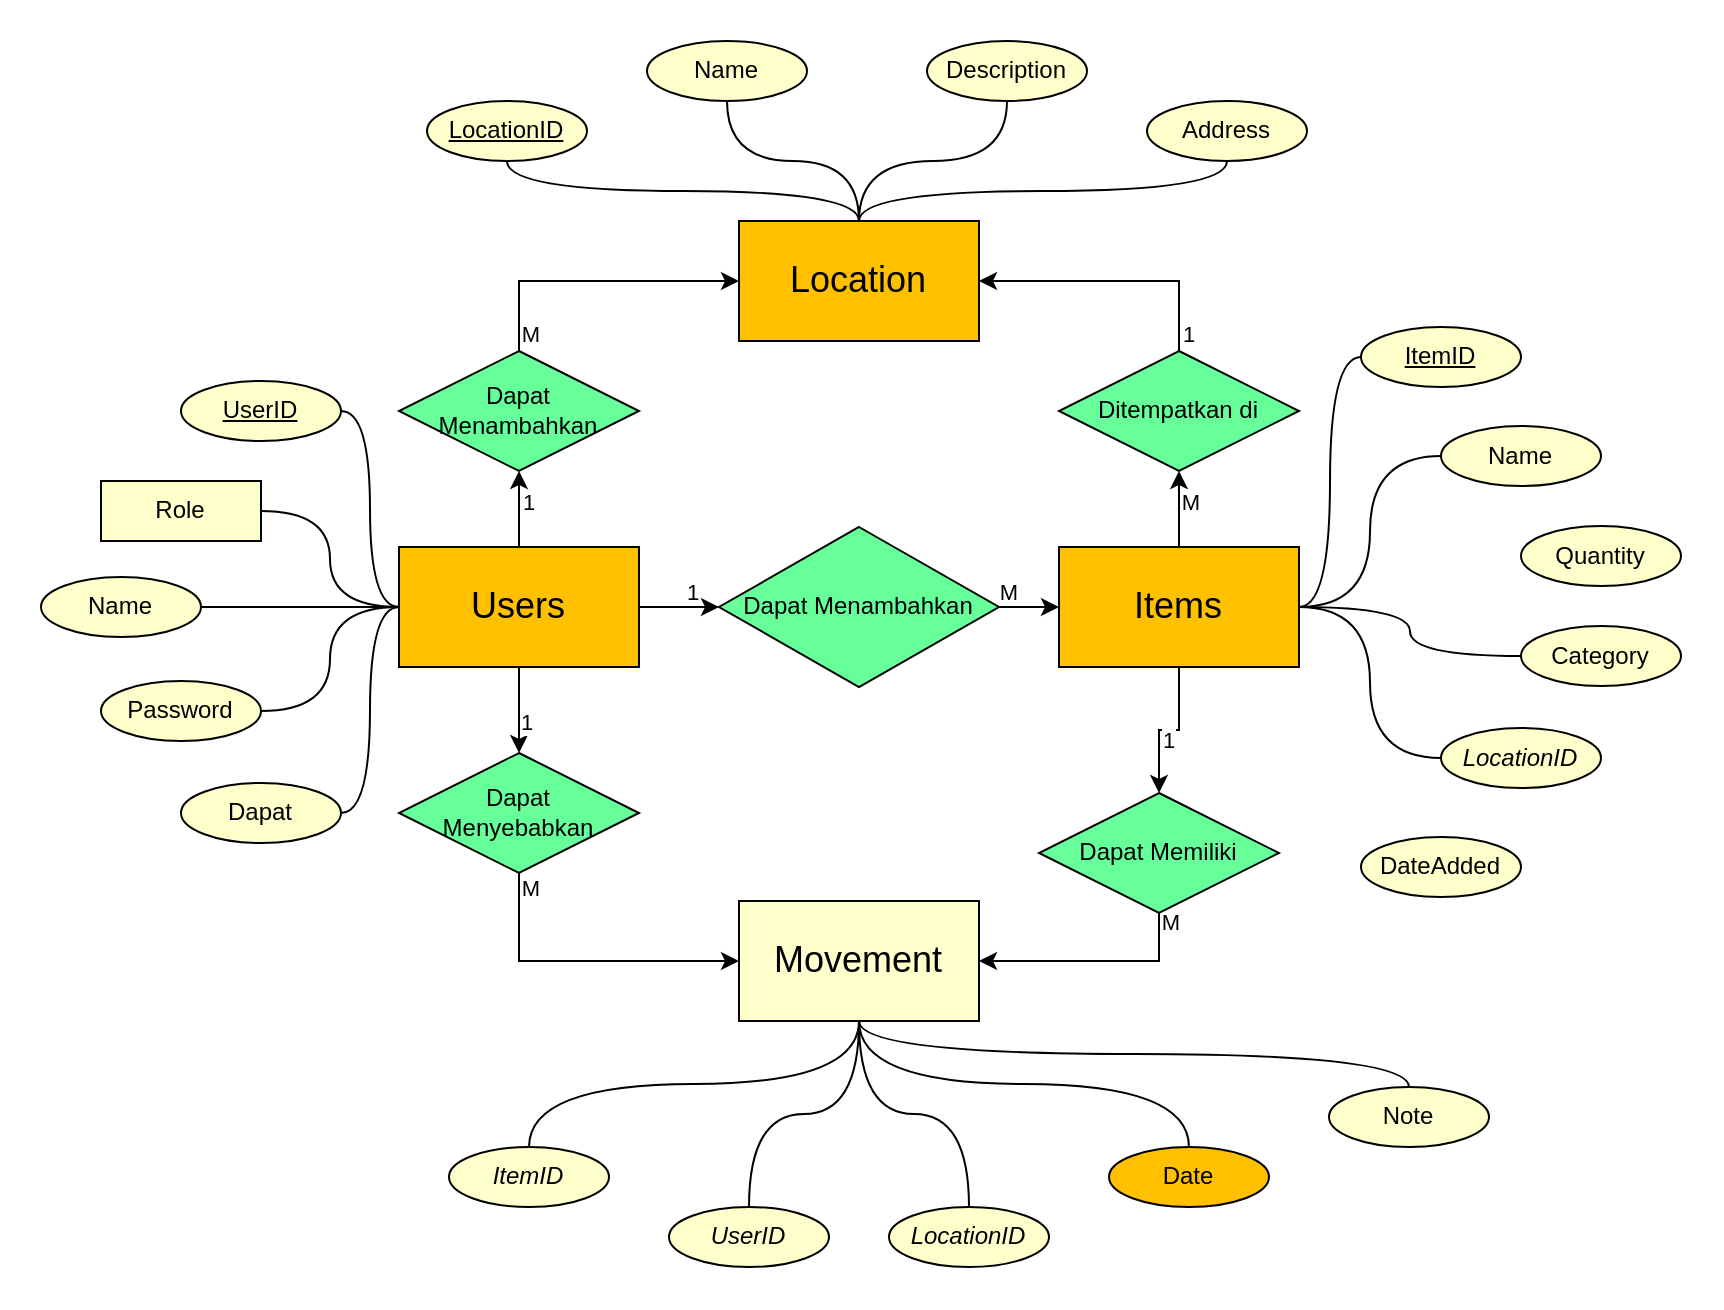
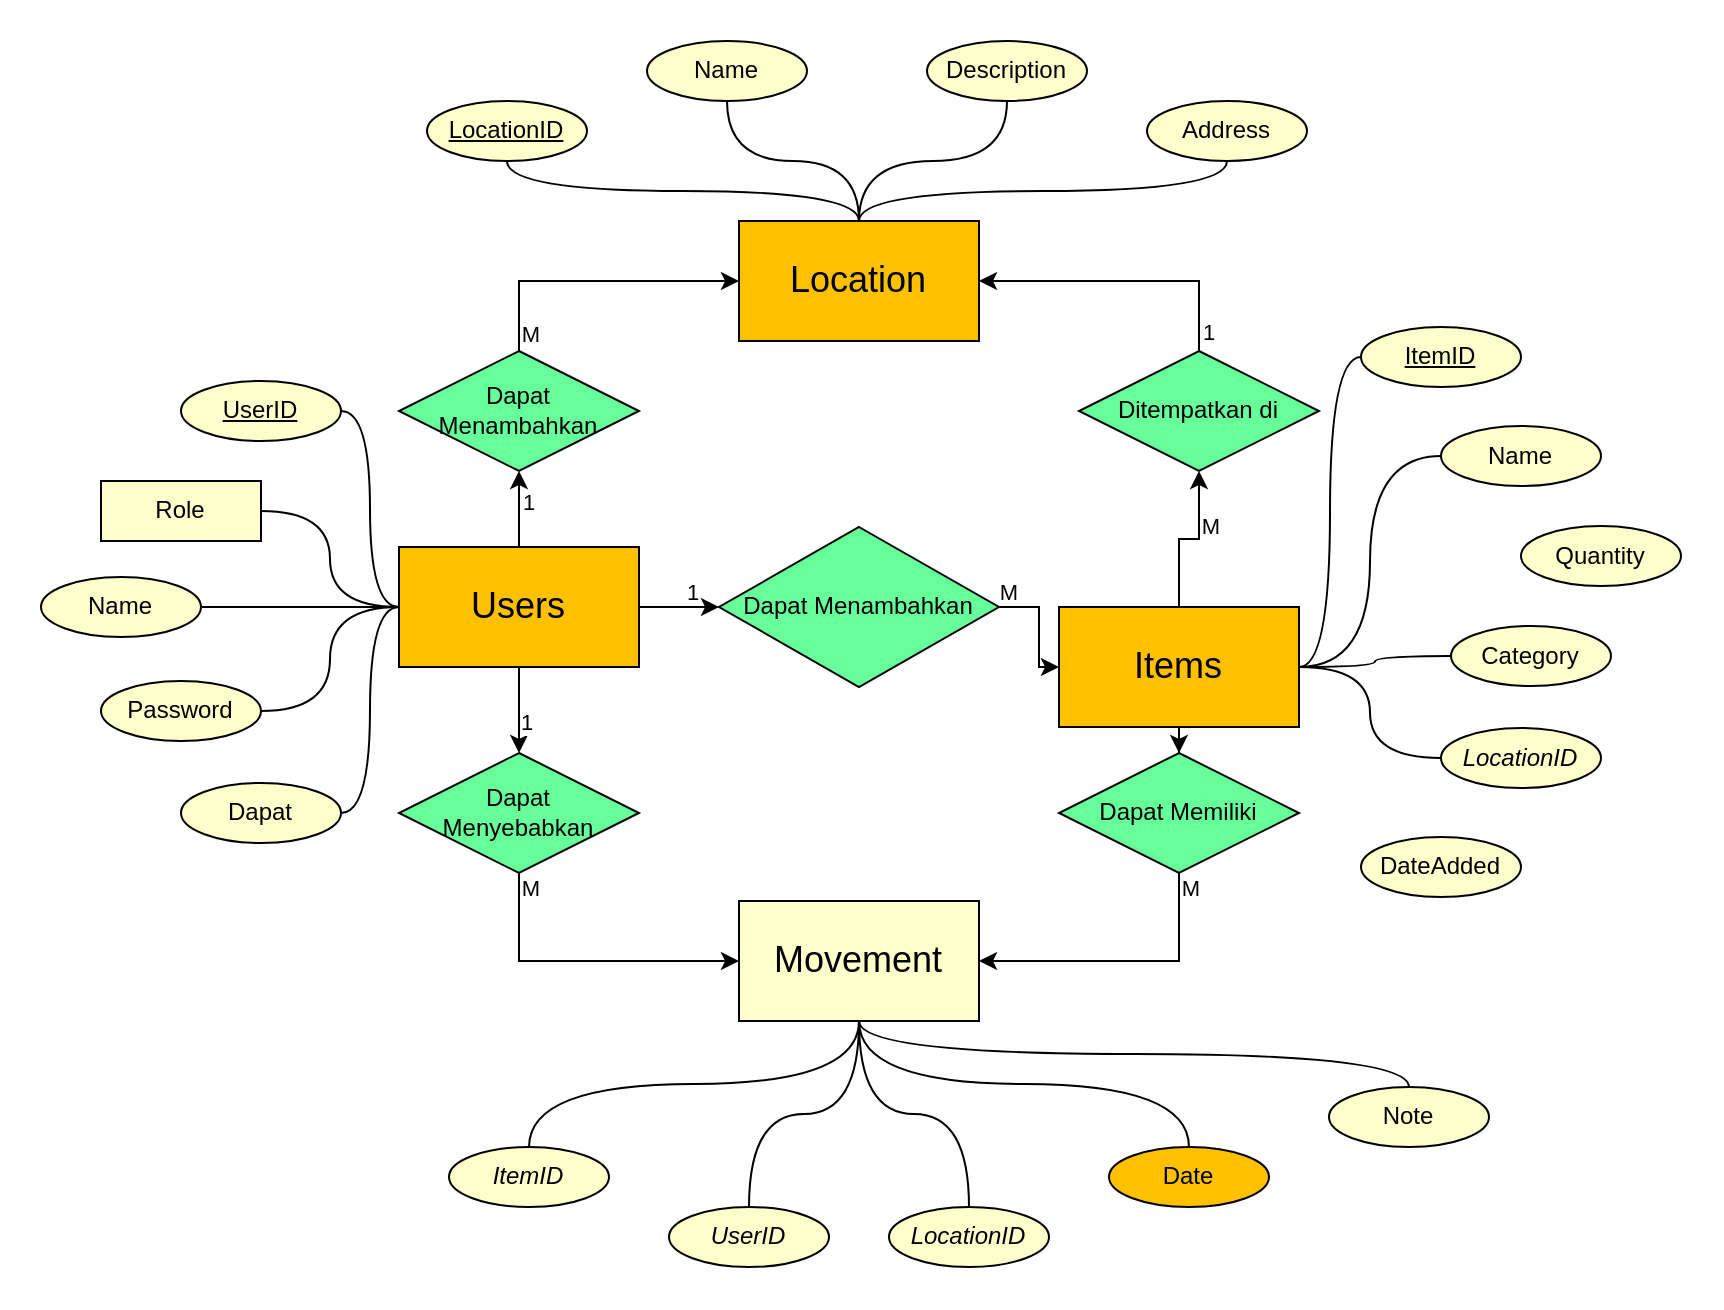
node "Ditempatkan di": moved (1179, 411) -> (1199, 411)
node "Items": moved (1179, 607) -> (1179, 667)
node "Category": moved (1601, 656) -> (1531, 656)
node "Dapat Memiliki": moved (1159, 853) -> (1179, 813)
